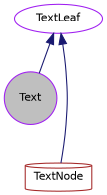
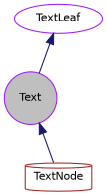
edge "TextNode" -> "TextLeaf": now "TextNode" -> "Text"
